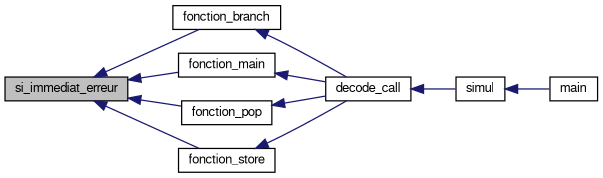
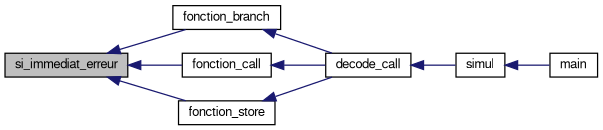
node "fonction_main": label "fonction_main" -> "fonction_call"
node "fonction_pop": removed
